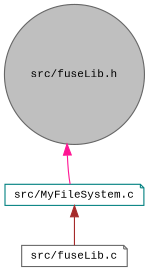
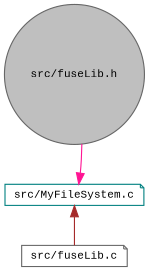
edge "src/MyFileSystem.c" -> "src/fuseLib.h": reversed
